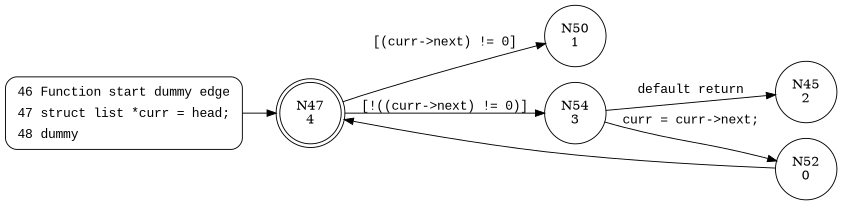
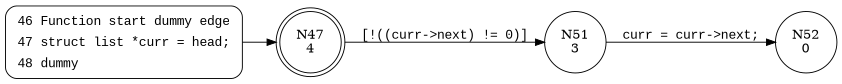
node "N50 1": removed
node "N45 2": removed
node "N54 3": label "N54 3" -> "N51 3"
edge "N52 0" -> "N47 4": removed
